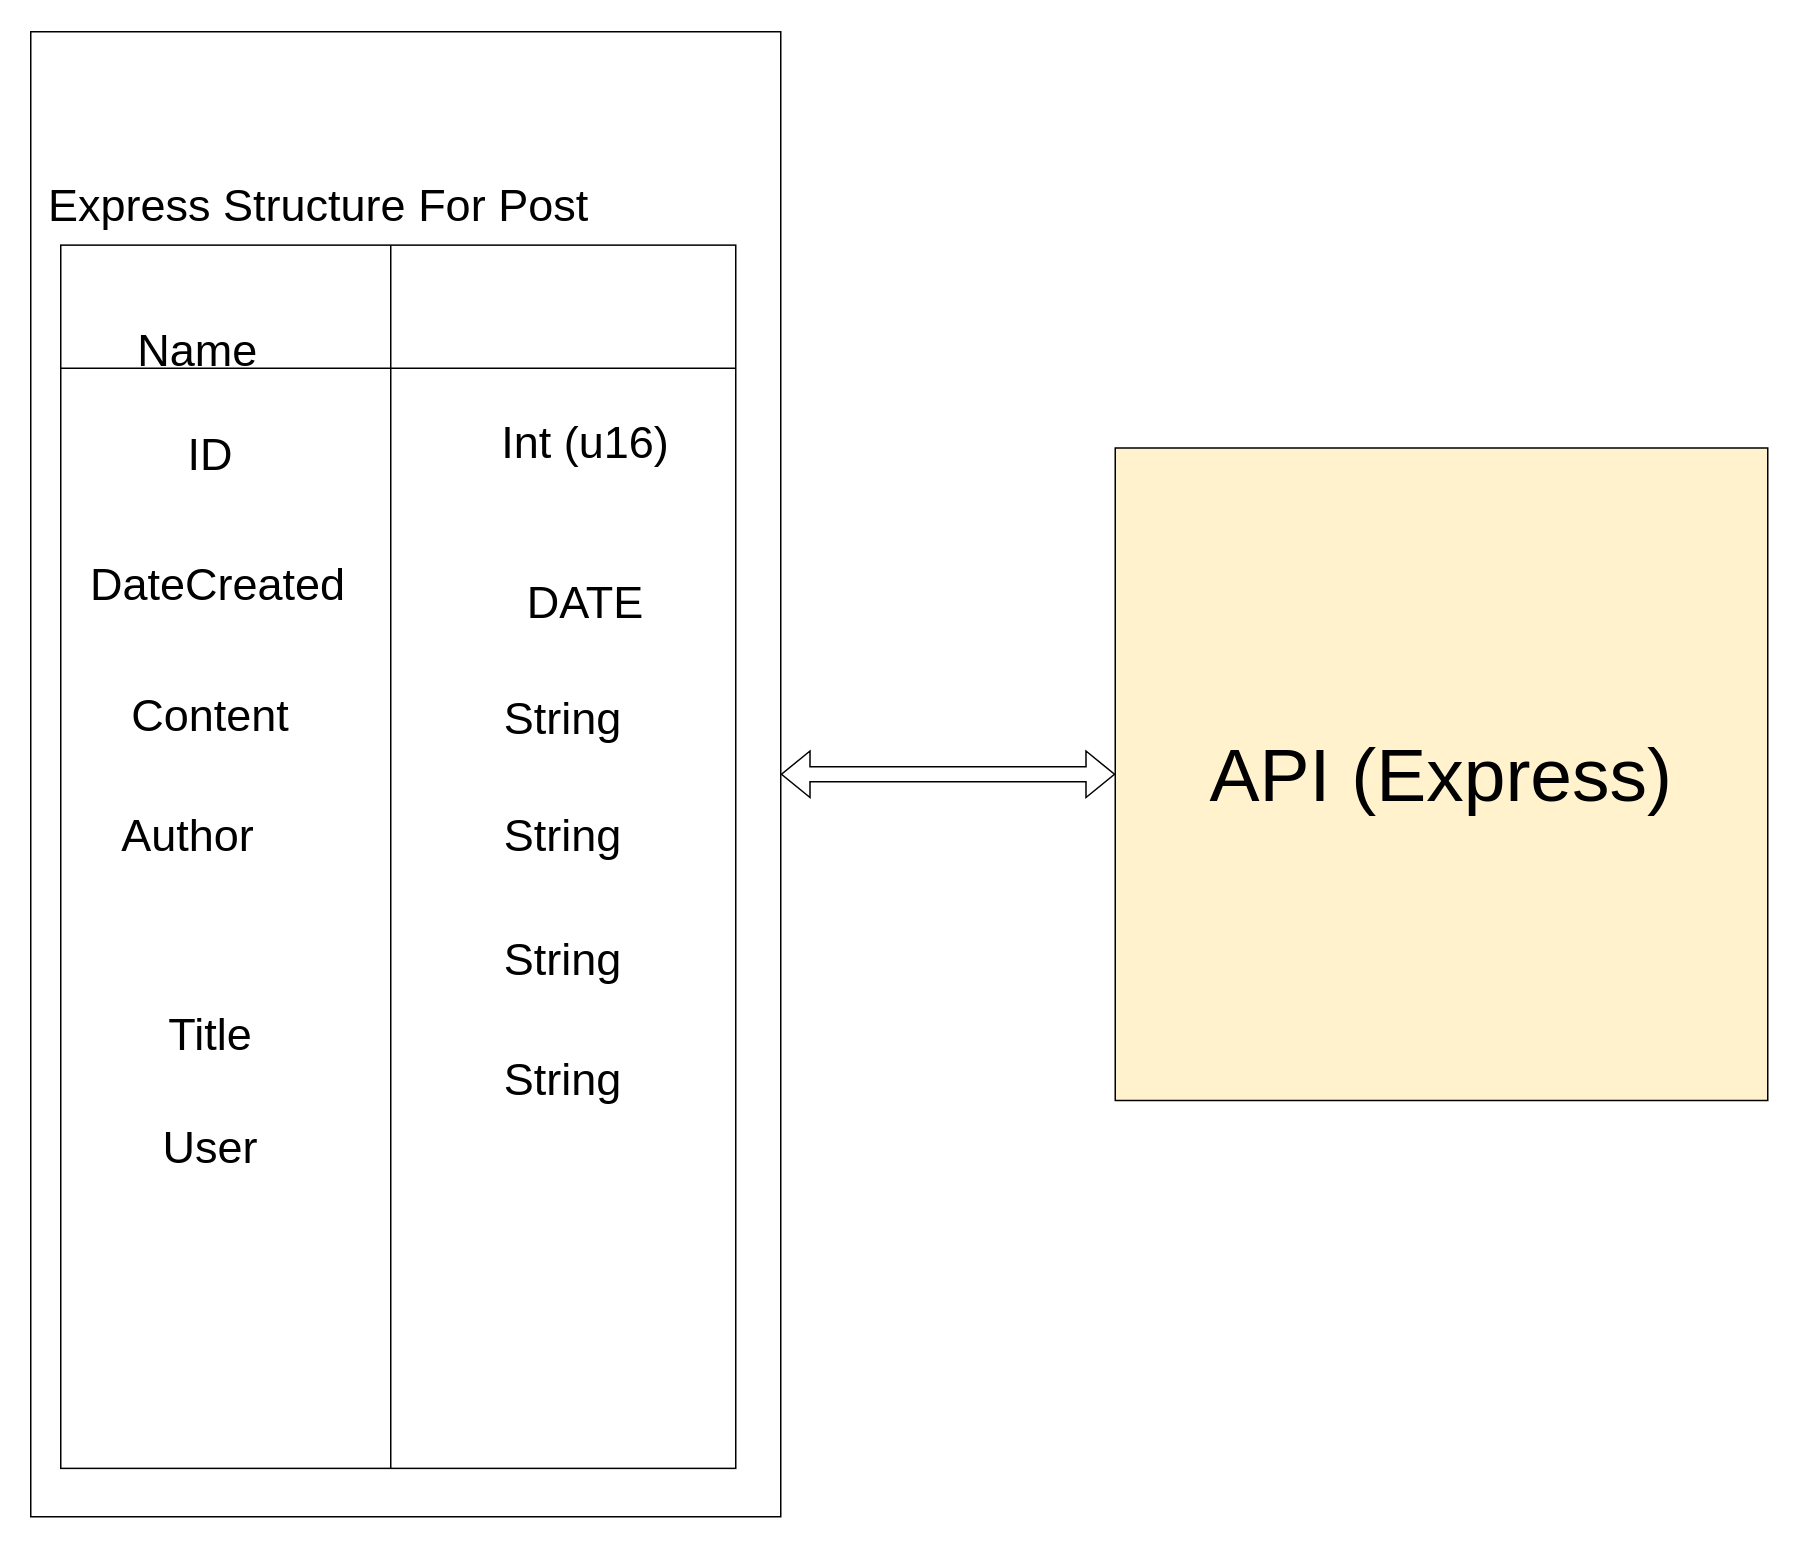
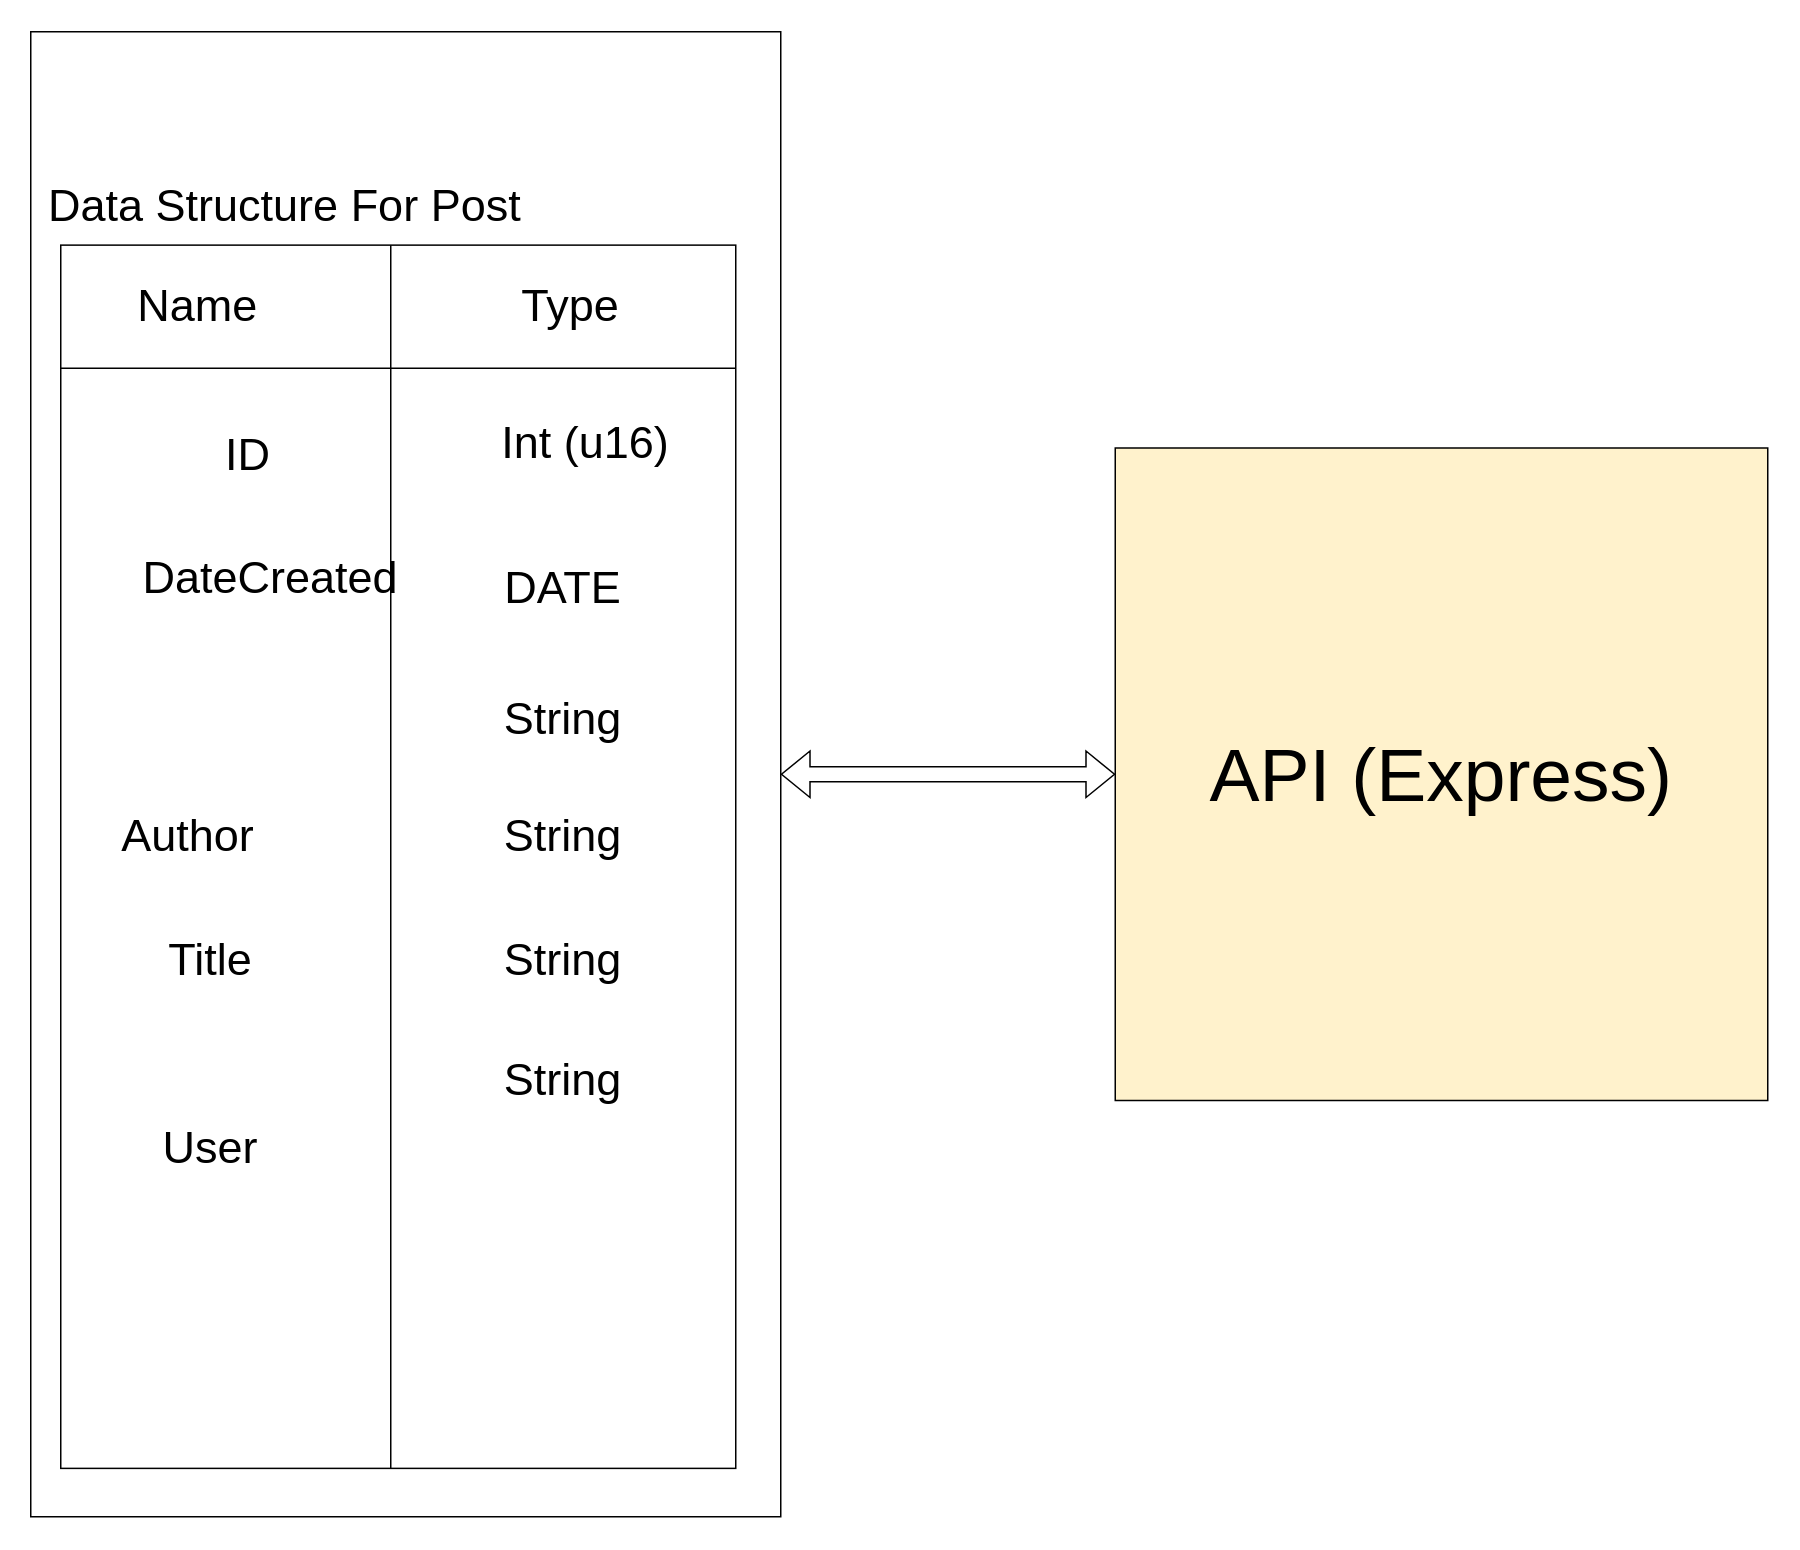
node "Express Structure For Post": label "Express Structure For Post" -> "Data Structure For Post"
node "Type": added
node "Name": moved (198, 350) -> (198, 305)
node "ID": moved (211, 453) -> (248, 453)
node "DateCreated": moved (218, 584) -> (271, 576)
node "DATE": moved (586, 603) -> (563, 588)
node "Content": removed
node "Title": moved (211, 1034) -> (211, 959)
